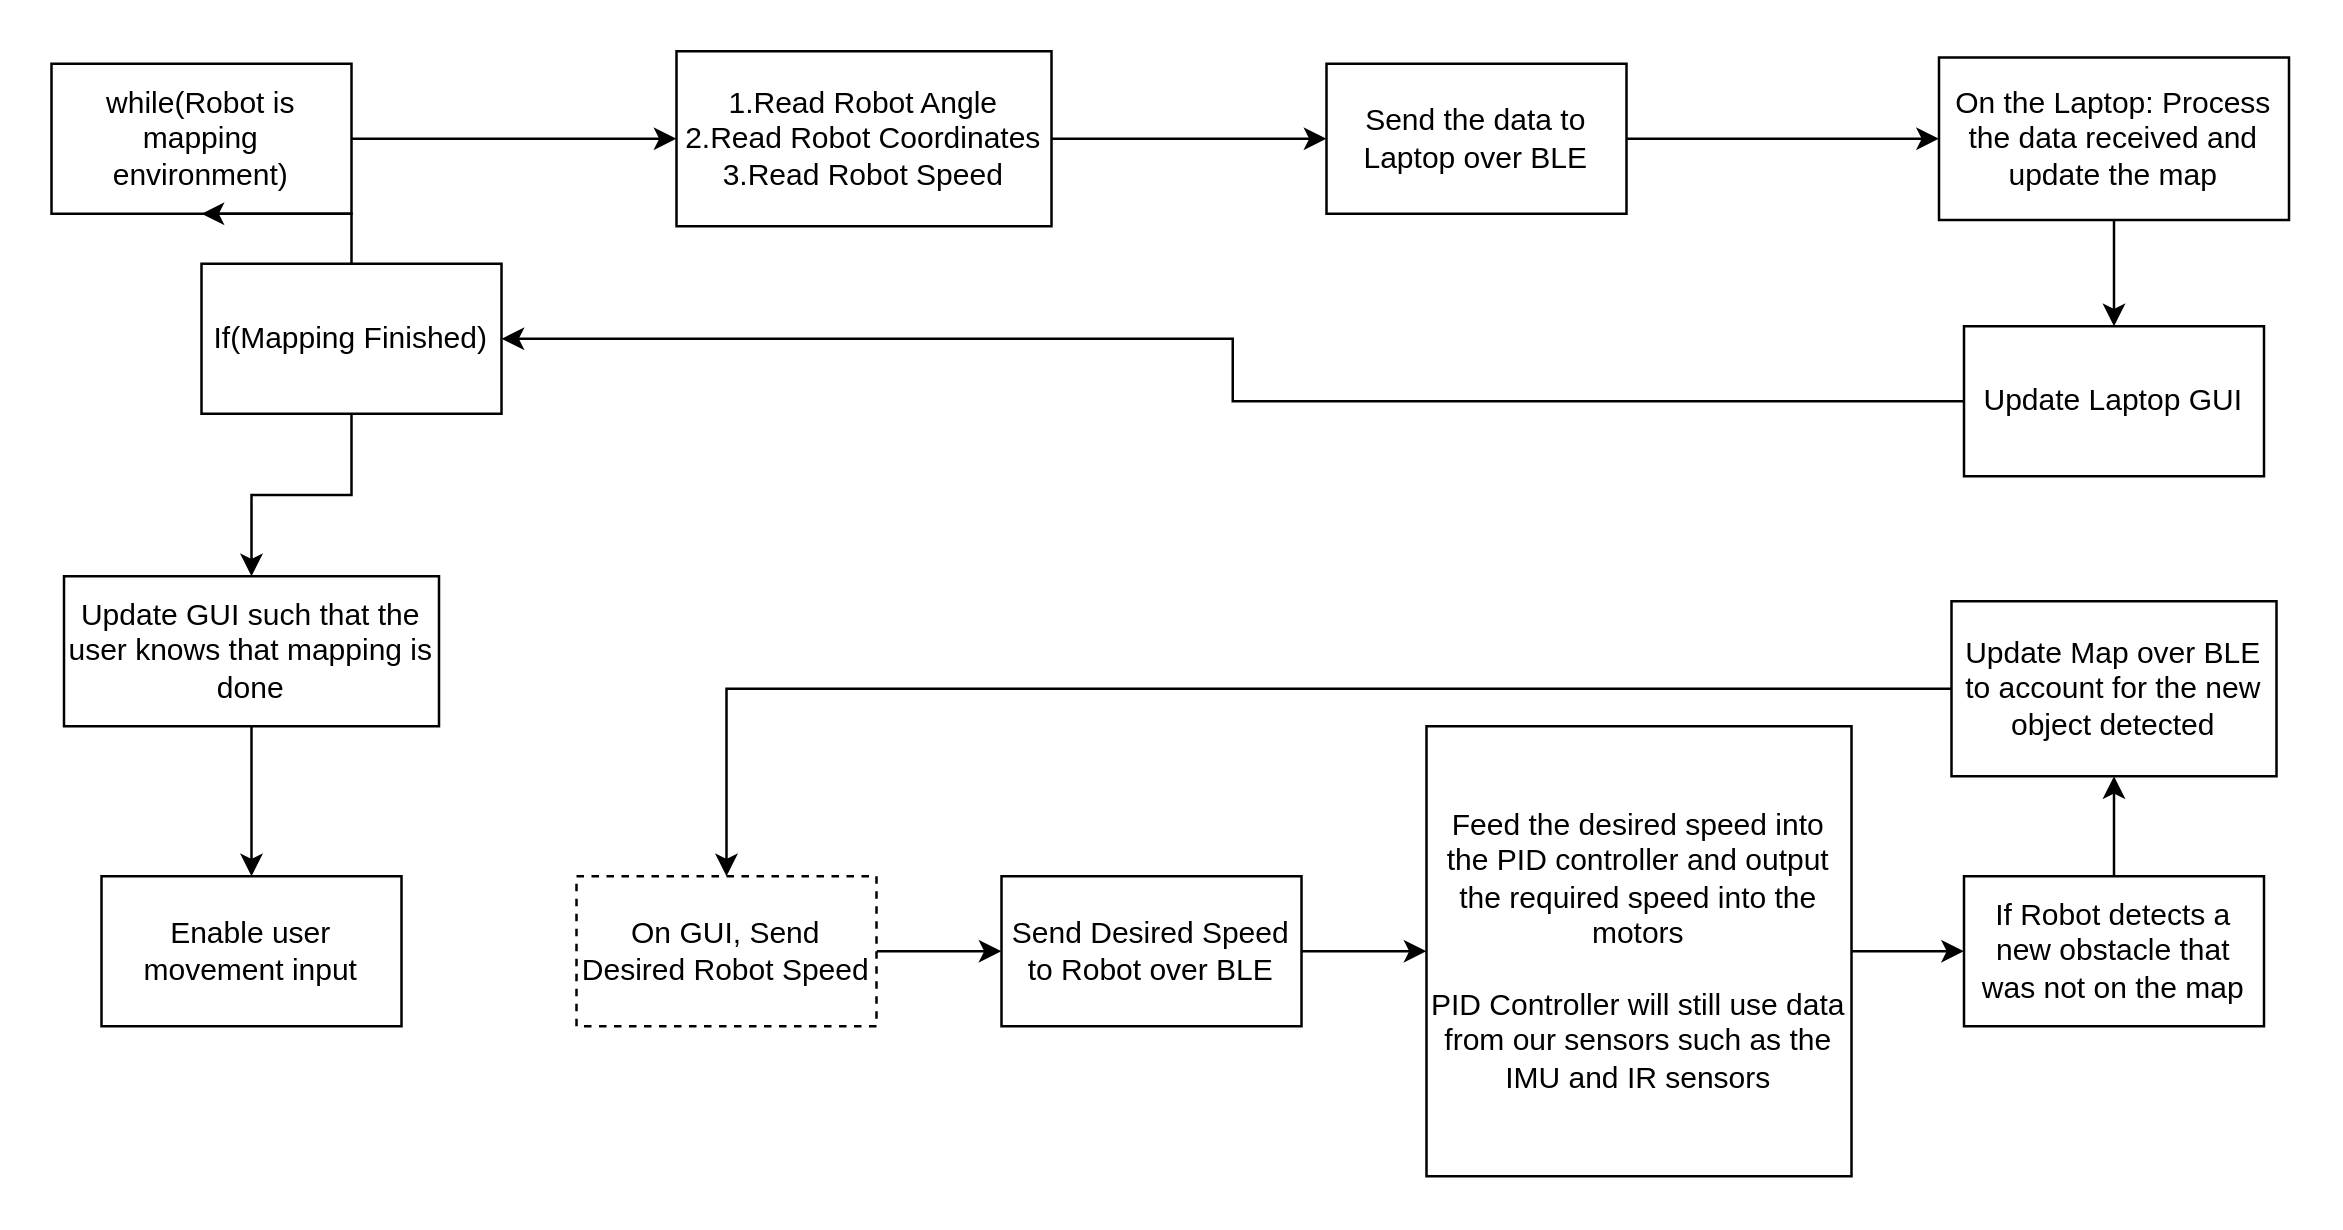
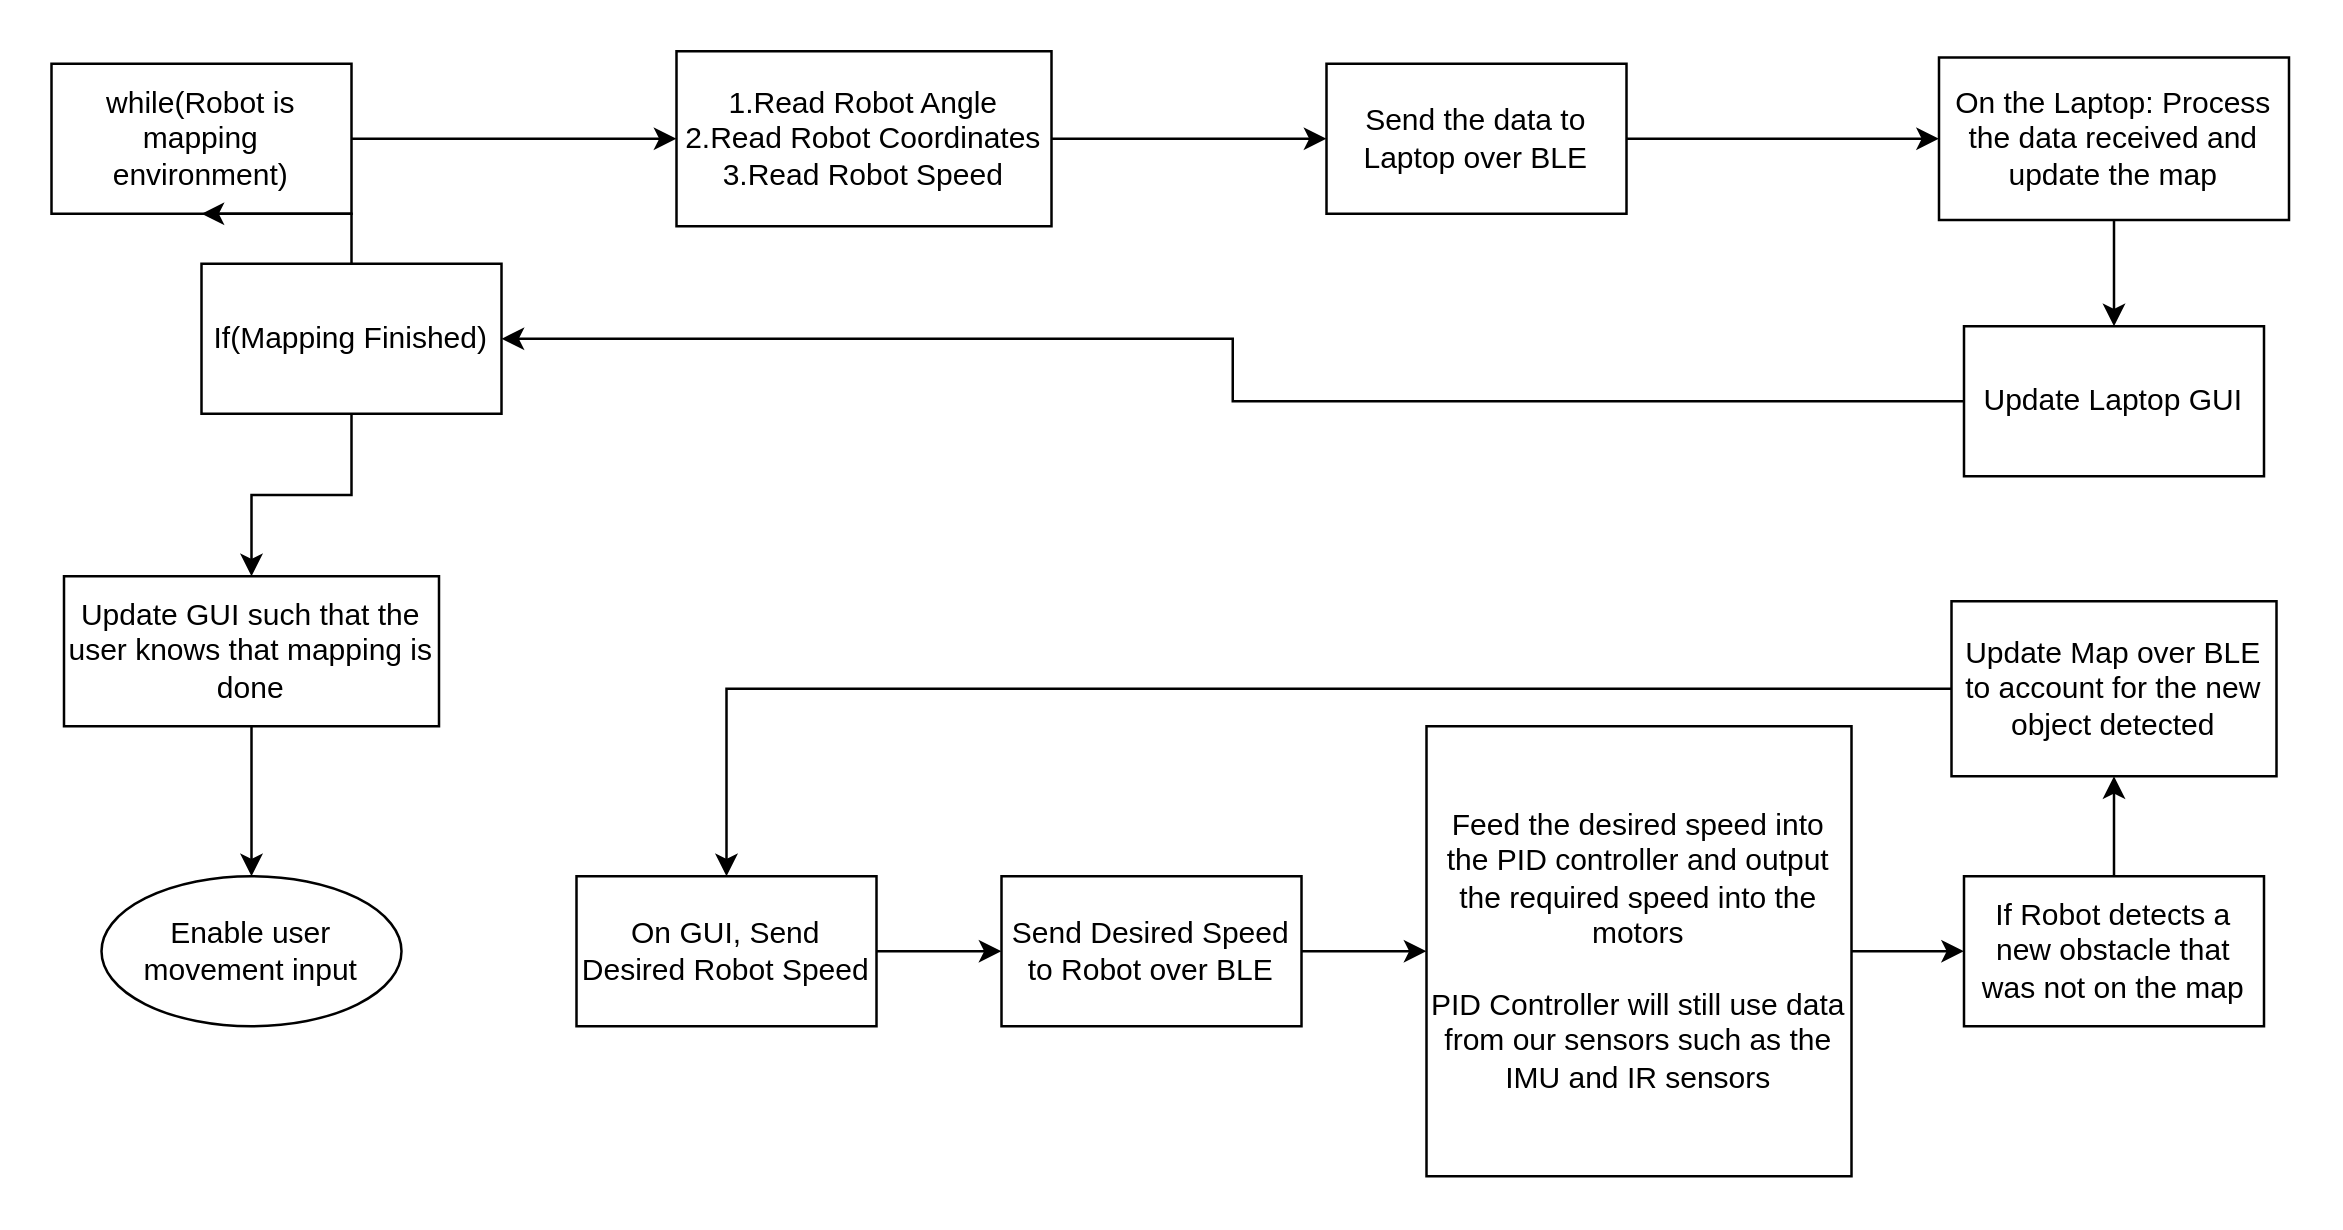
node "Enable user movement input": shape rectangle -> ellipse
node "On GUI, Send Desired Robot Speed": style dashed -> solid
